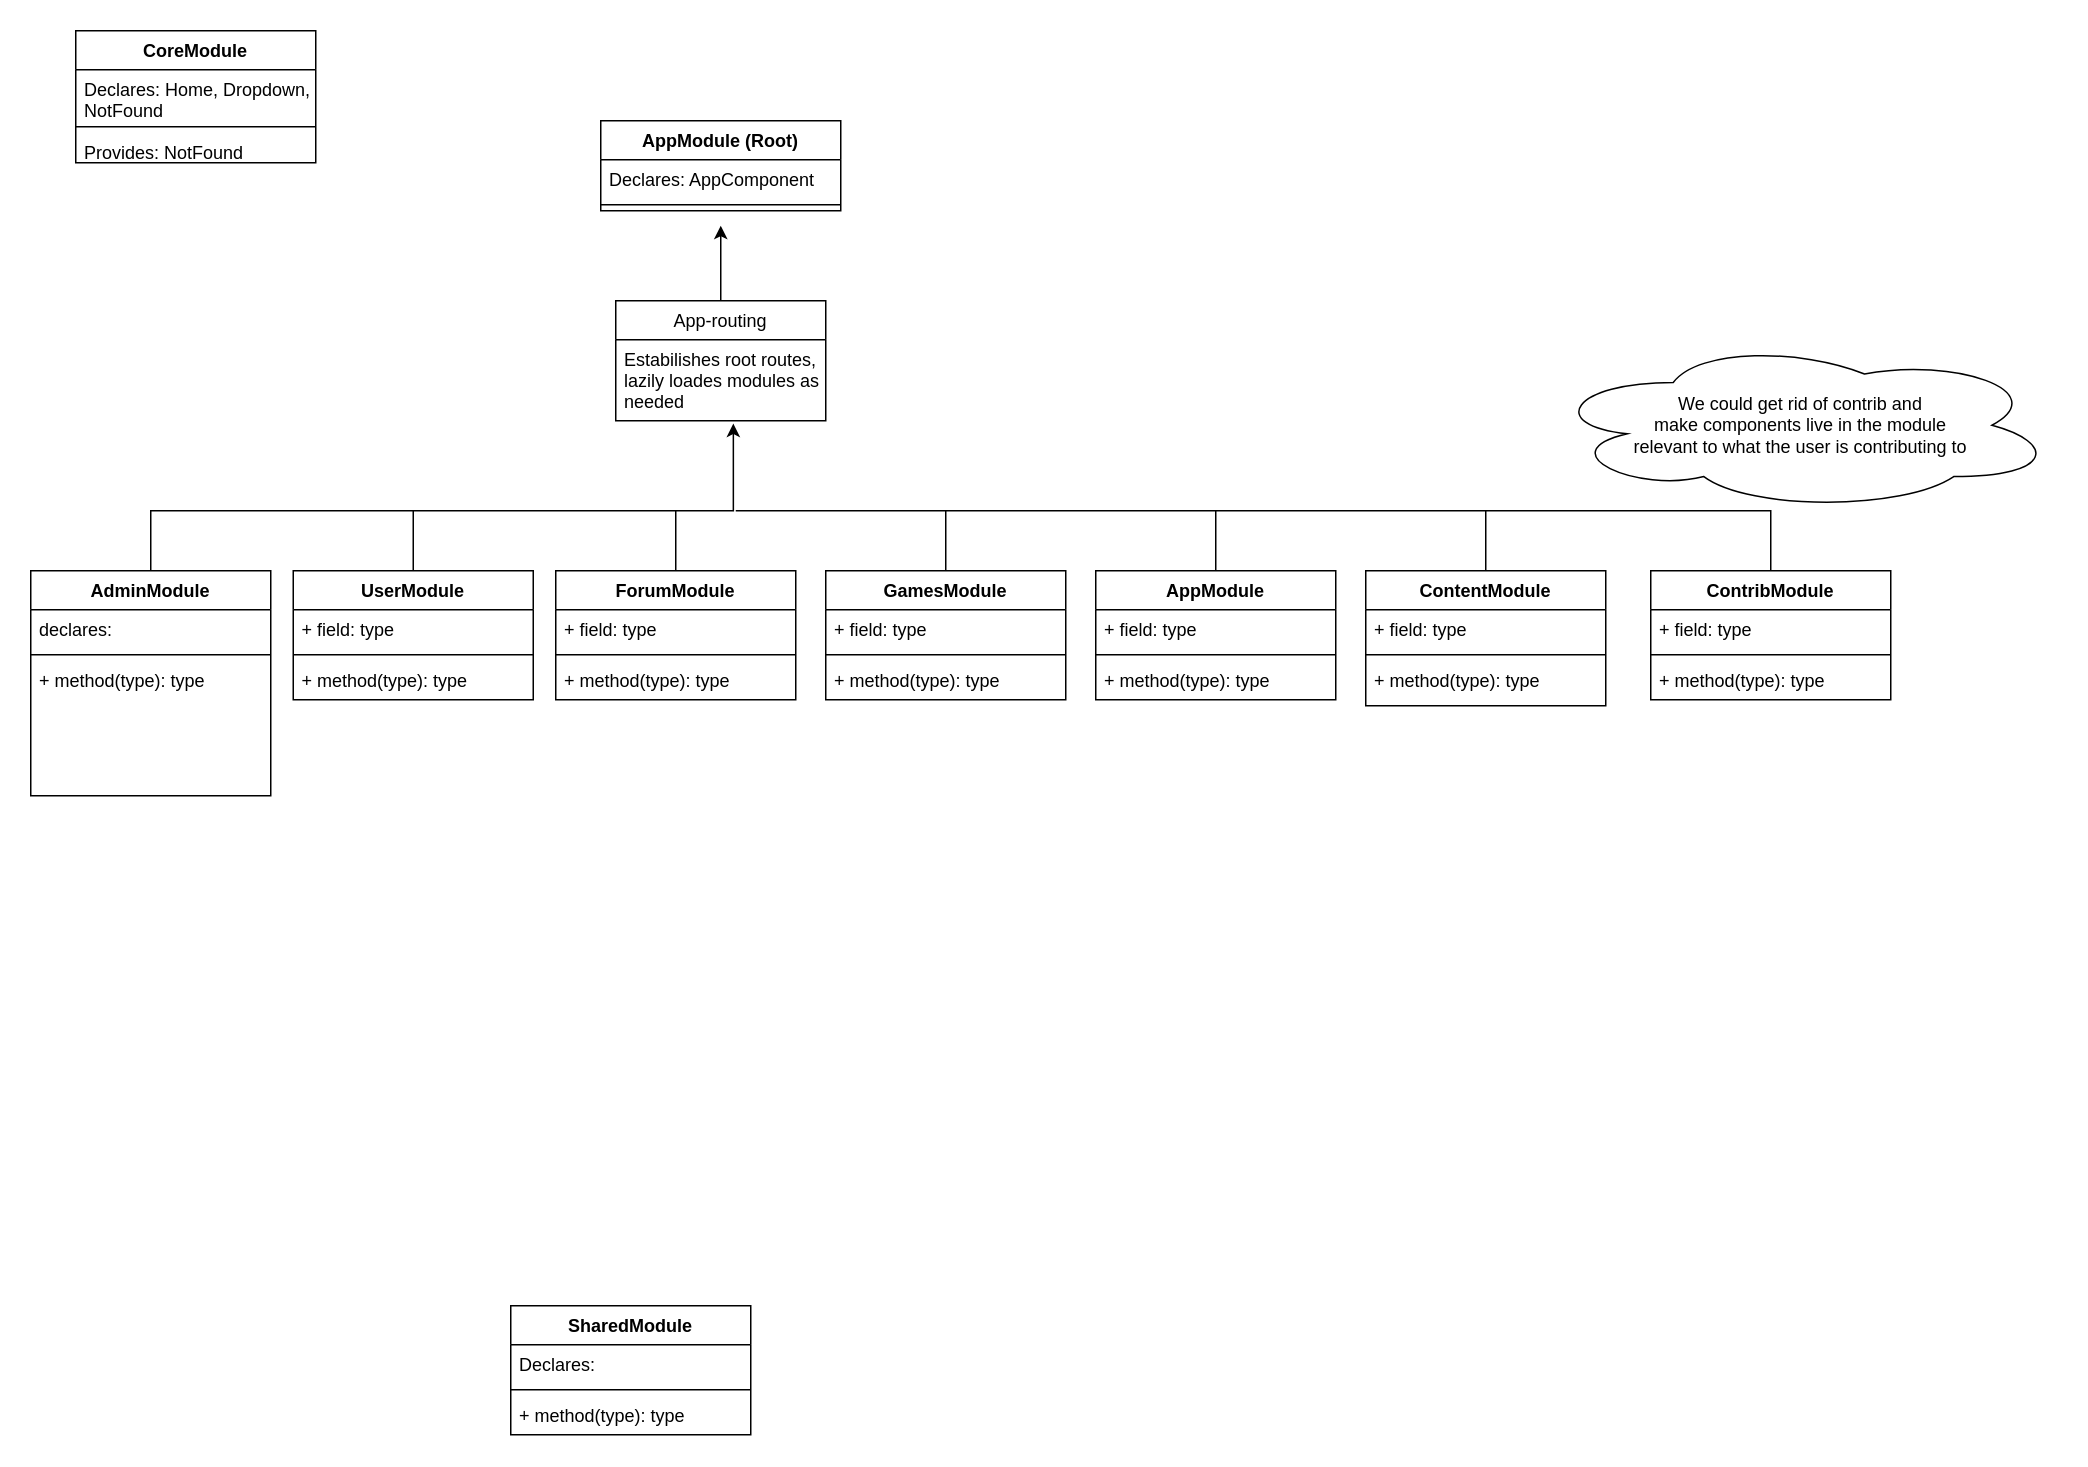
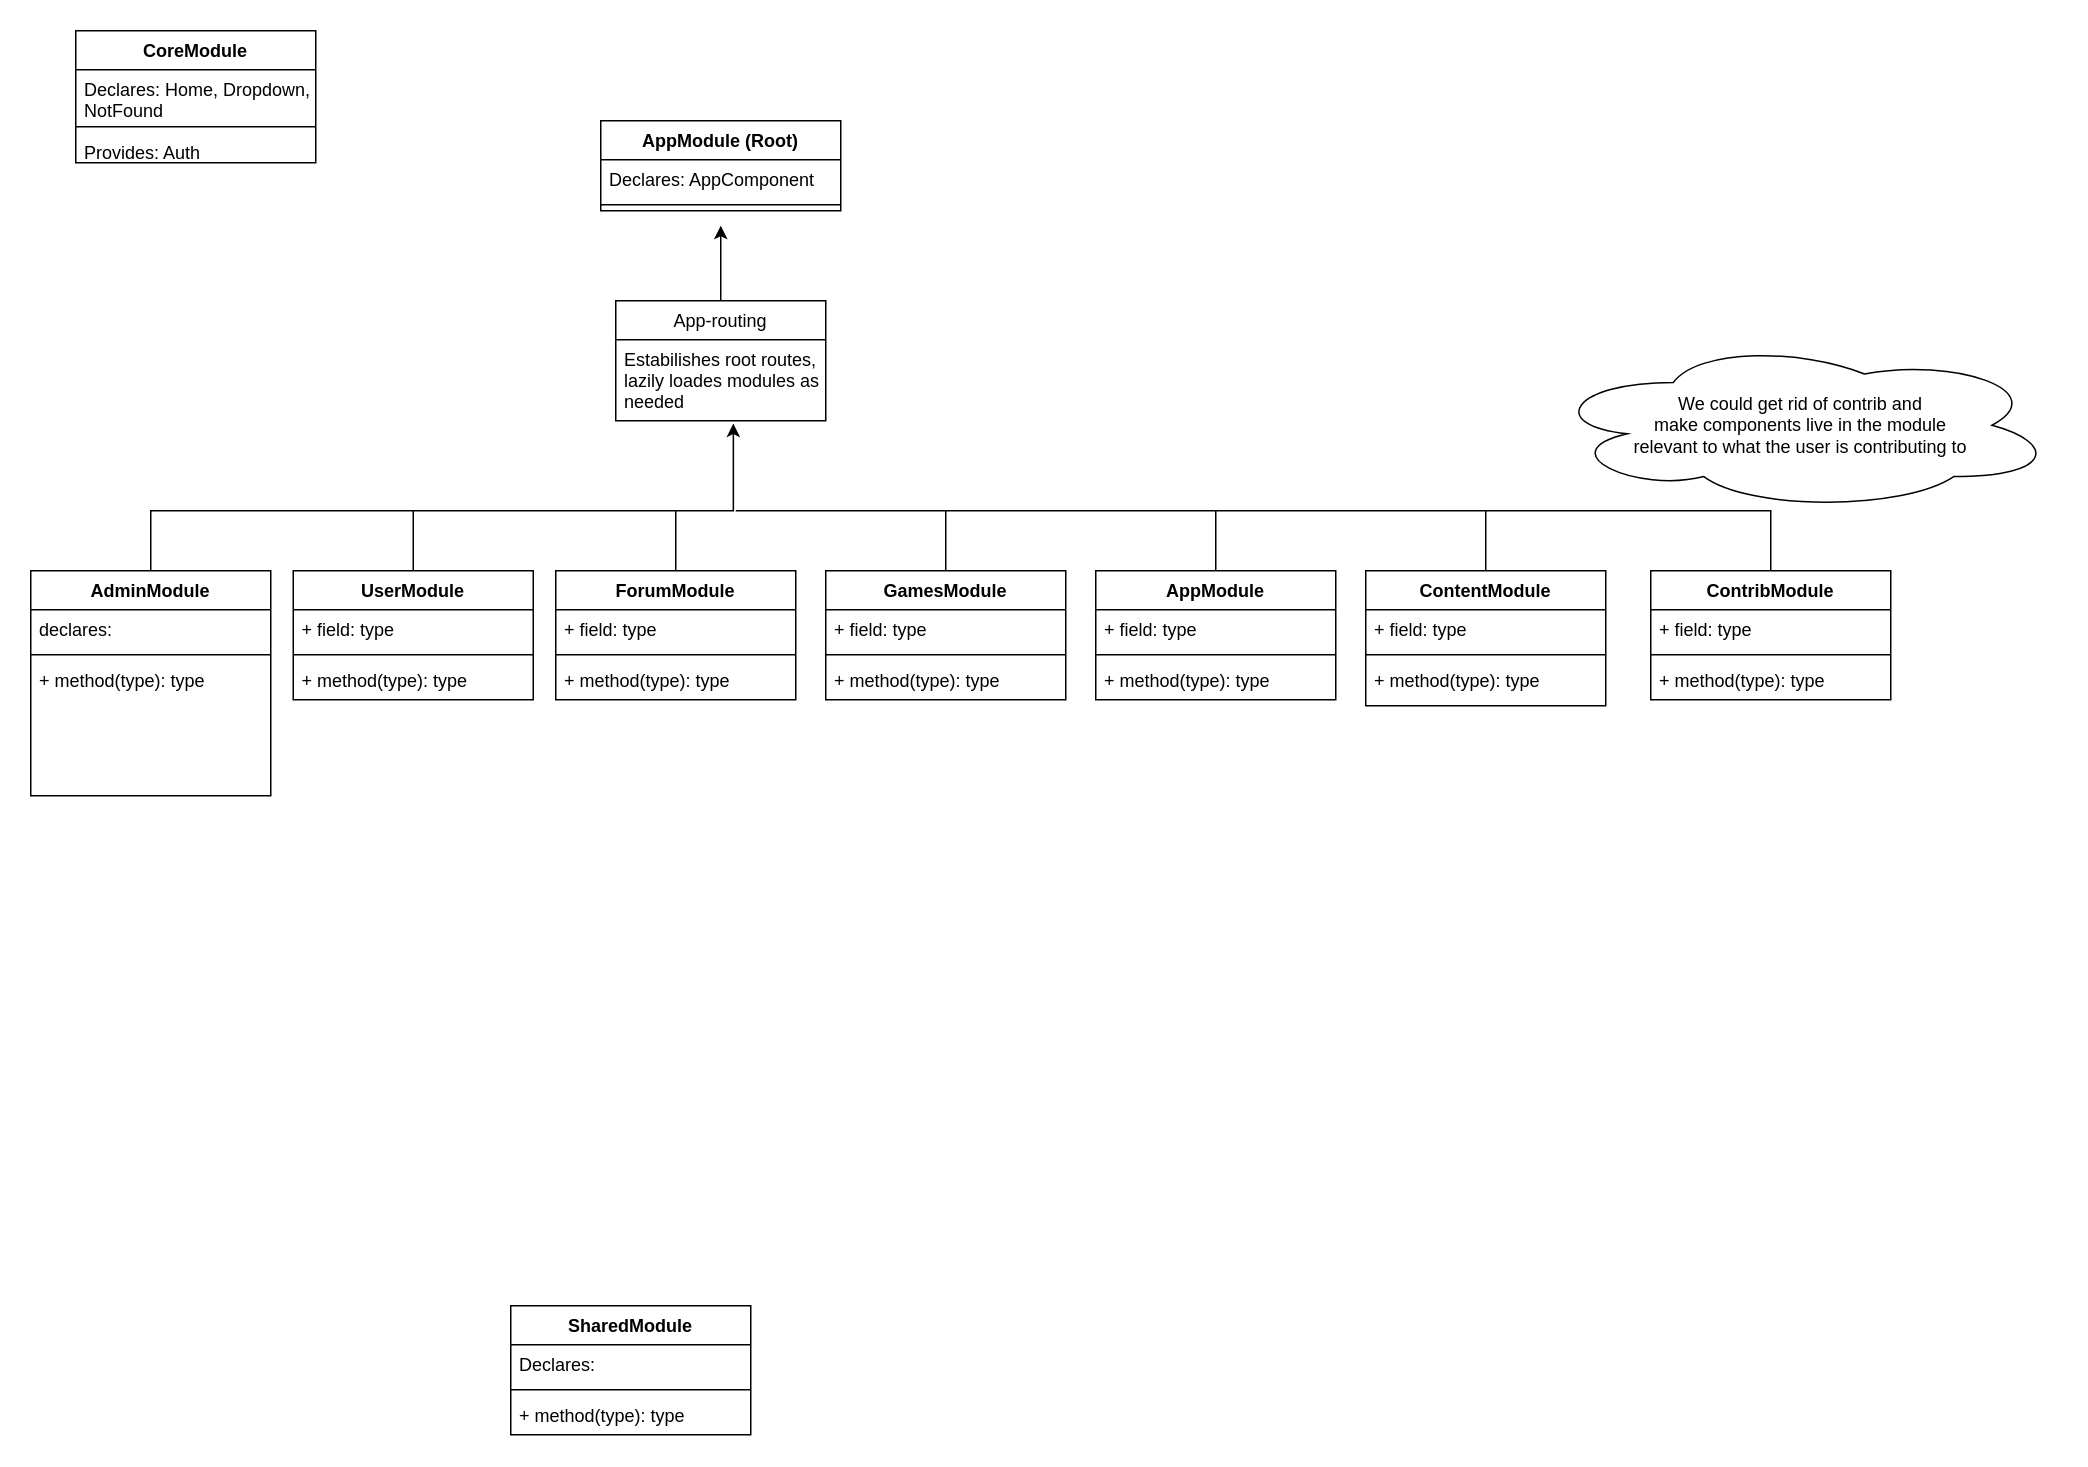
node "Provides: NotFound": label "Provides: NotFound" -> "Provides: Auth"
